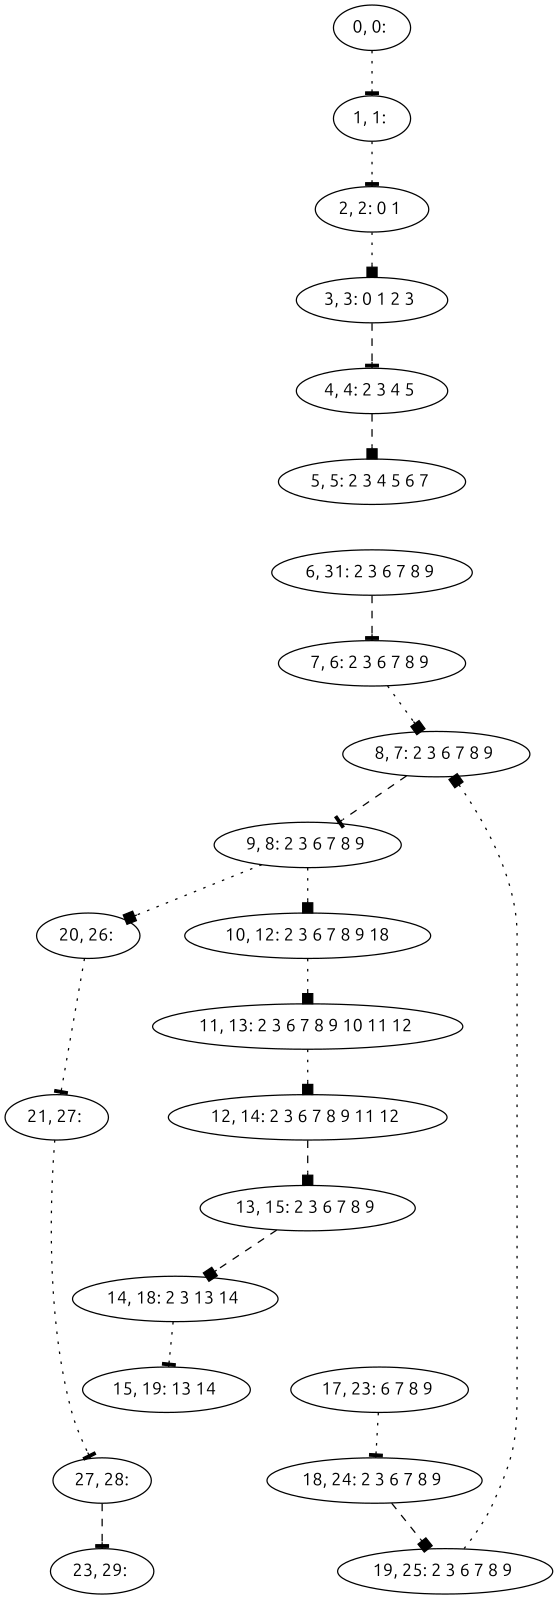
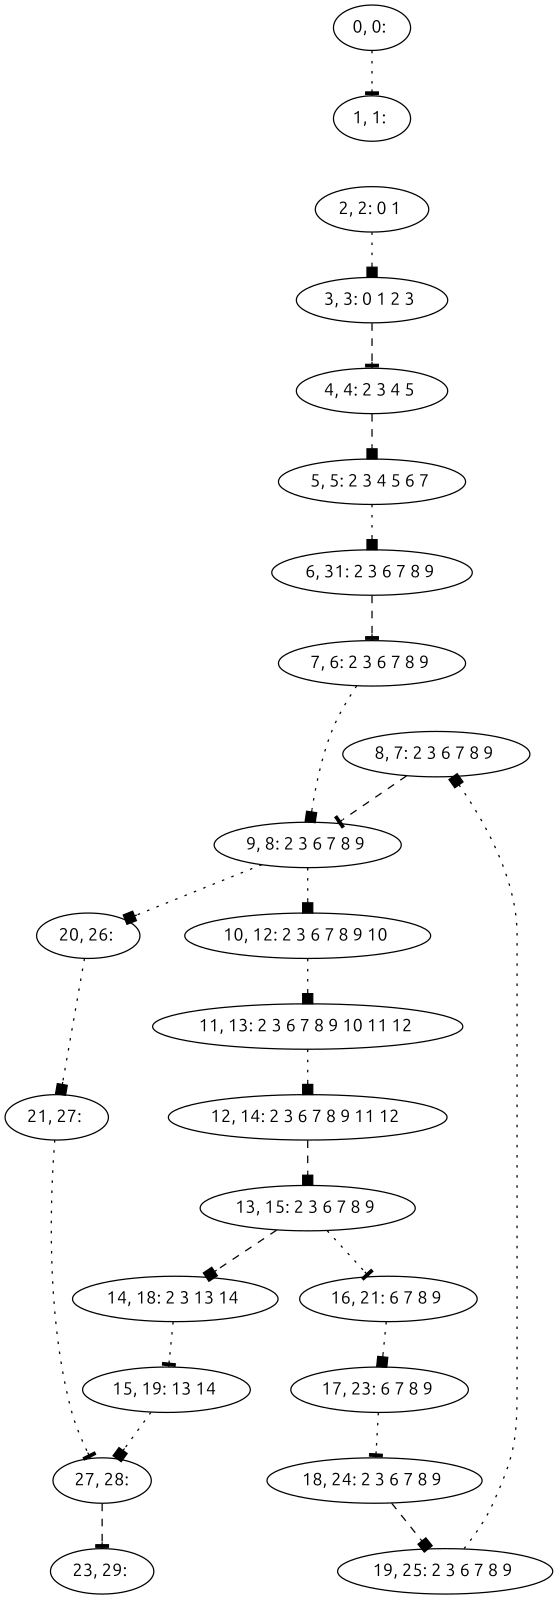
edge "1, 1:" -> "2, 2: 0 1": removed
edge "5, 5: 2 3 4 5 6 7" -> "6, 31: 2 3 6 7 8 9": added
edge "7, 6: 2 3 6 7 8 9" -> "8, 7: 2 3 6 7 8 9": now "7, 6: 2 3 6 7 8 9" -> "9, 8: 2 3 6 7 8 9"
node "10, 12: 2 3 6 7 8 9 18": label "10, 12: 2 3 6 7 8 9 18" -> "10, 12: 2 3 6 7 8 9 10"
edge "20, 26:" -> "21, 27:": arrowhead tee -> box
node "16, 21: 6 7 8 9": added
edge "15, 19: 13 14" -> "27, 28:": added
